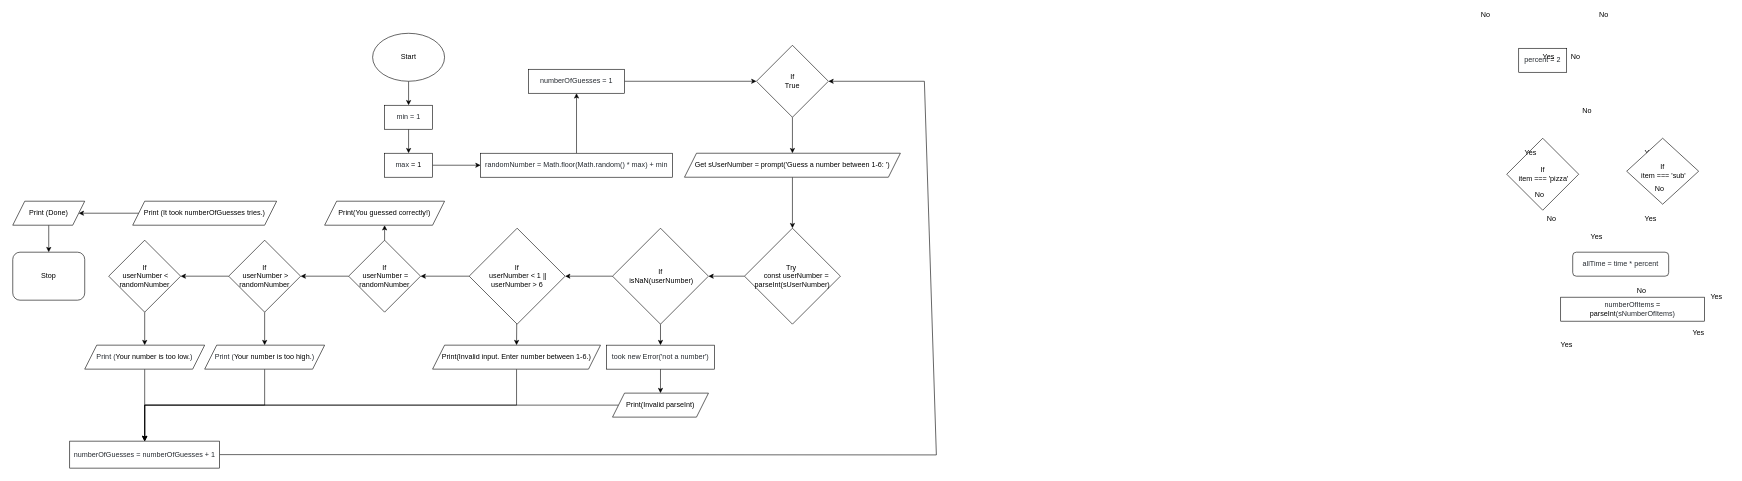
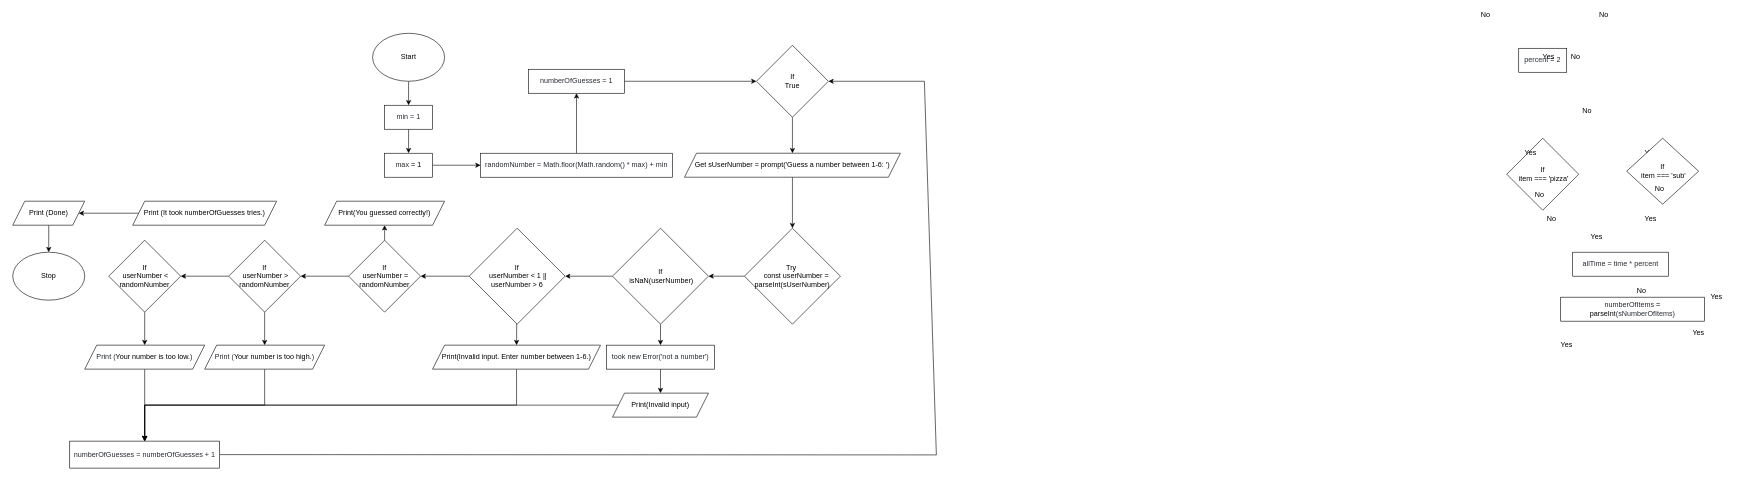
node "allTime = time * percent": shape rounded rectangle -> rectangle
node "Stop": shape rounded rectangle -> ellipse
node "Print(Invalid parseInt)": label "Print(Invalid parseInt)" -> "Print(Invalid input)"
